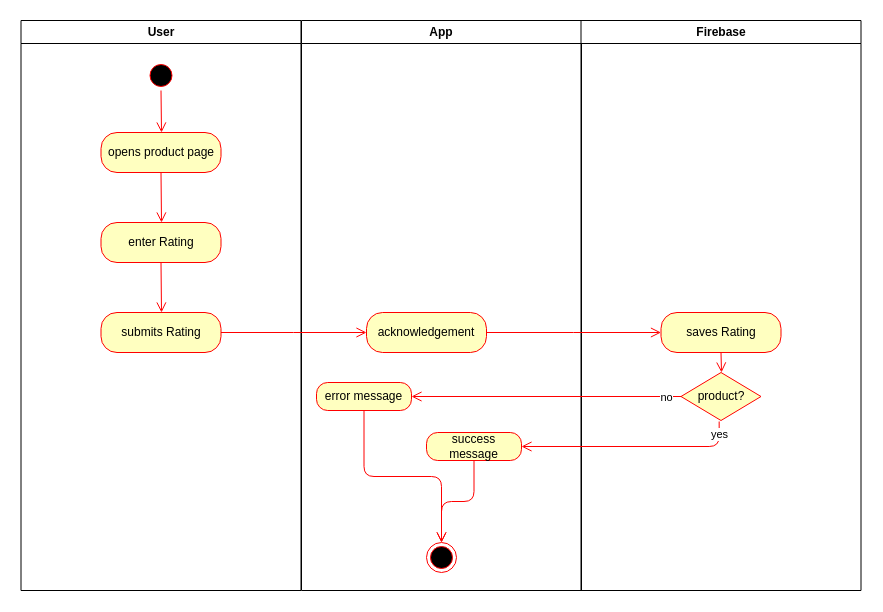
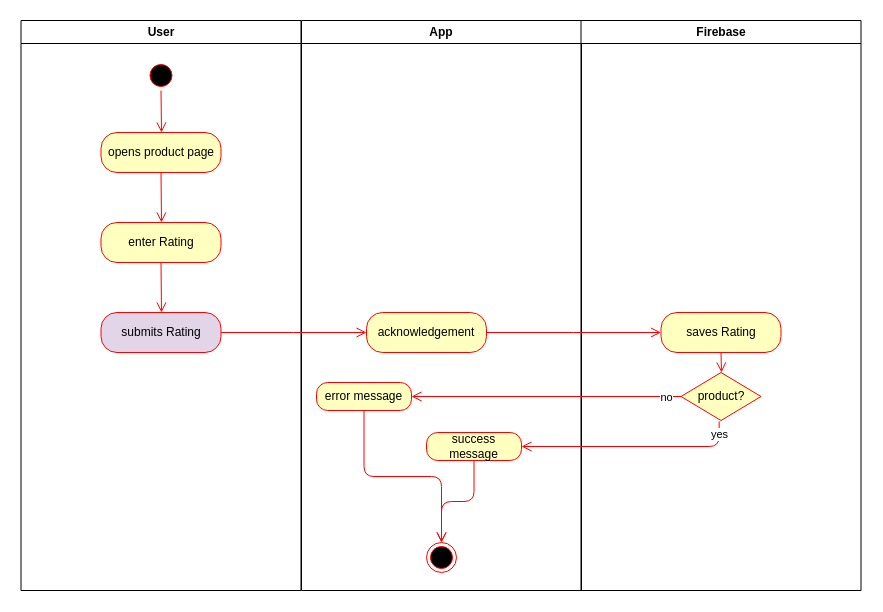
node "submits Rating": fillcolor #ffffc0 -> #e1d5e7
